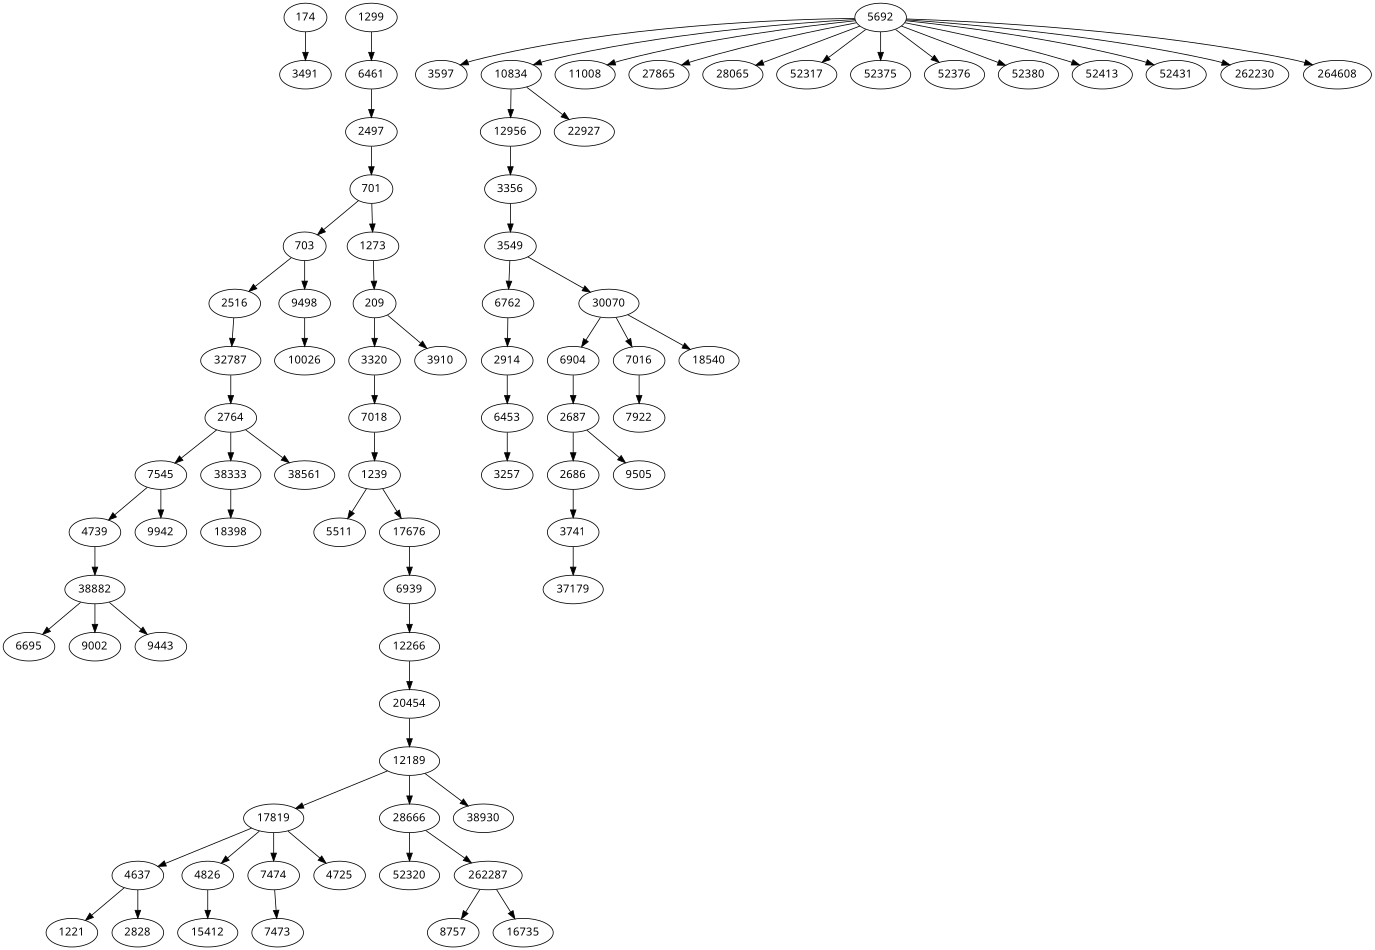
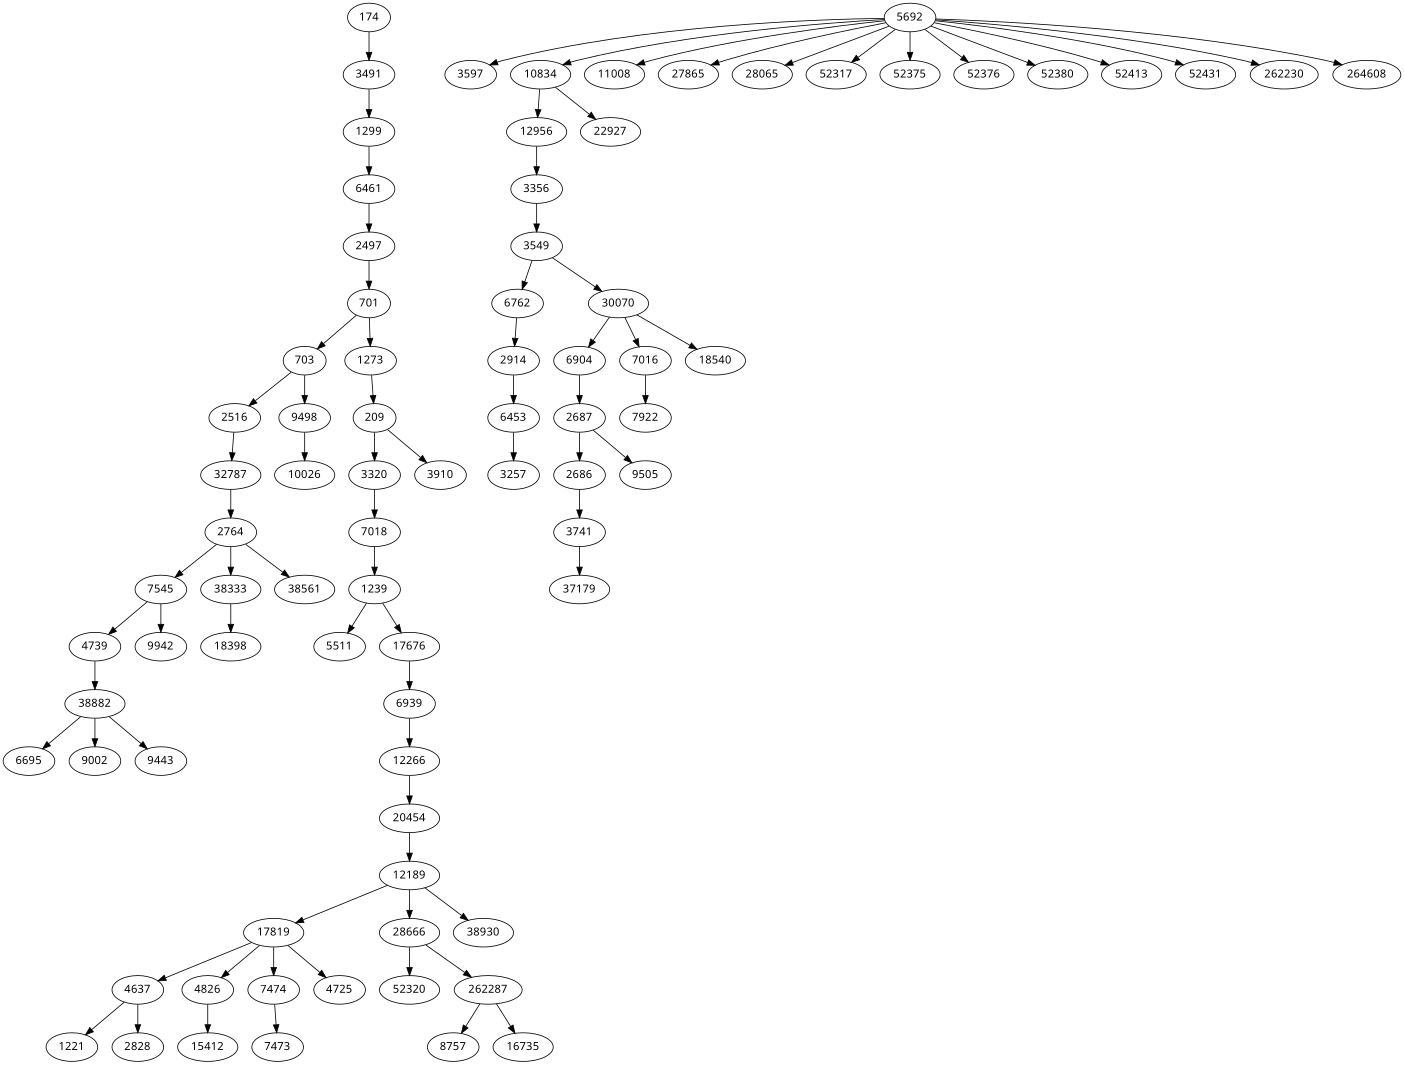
edge "3491" -> "1299": added
